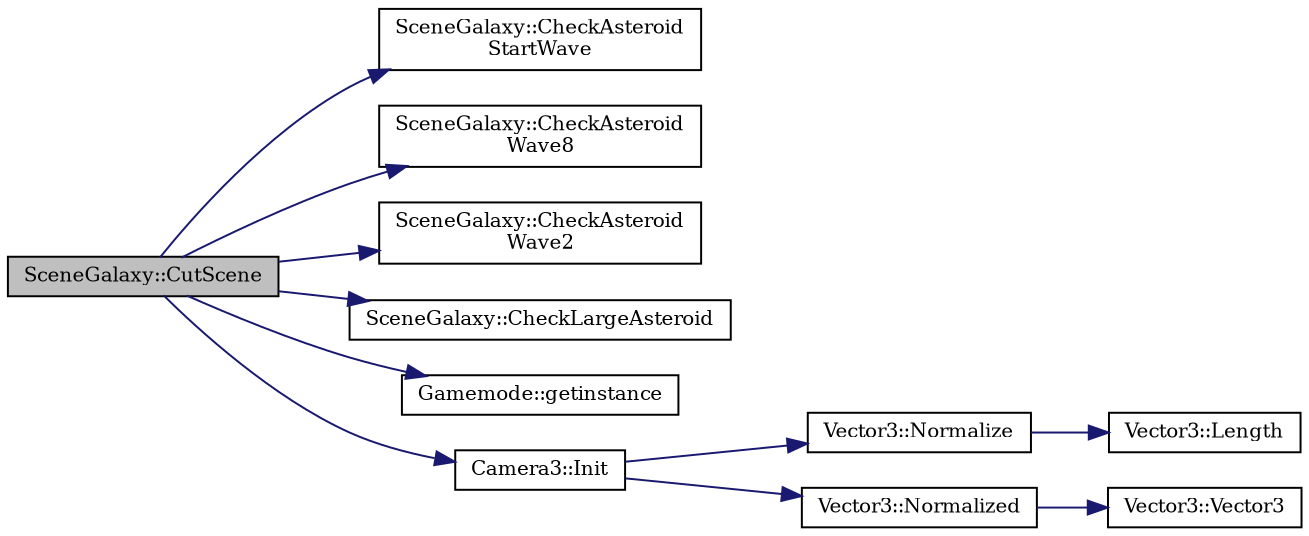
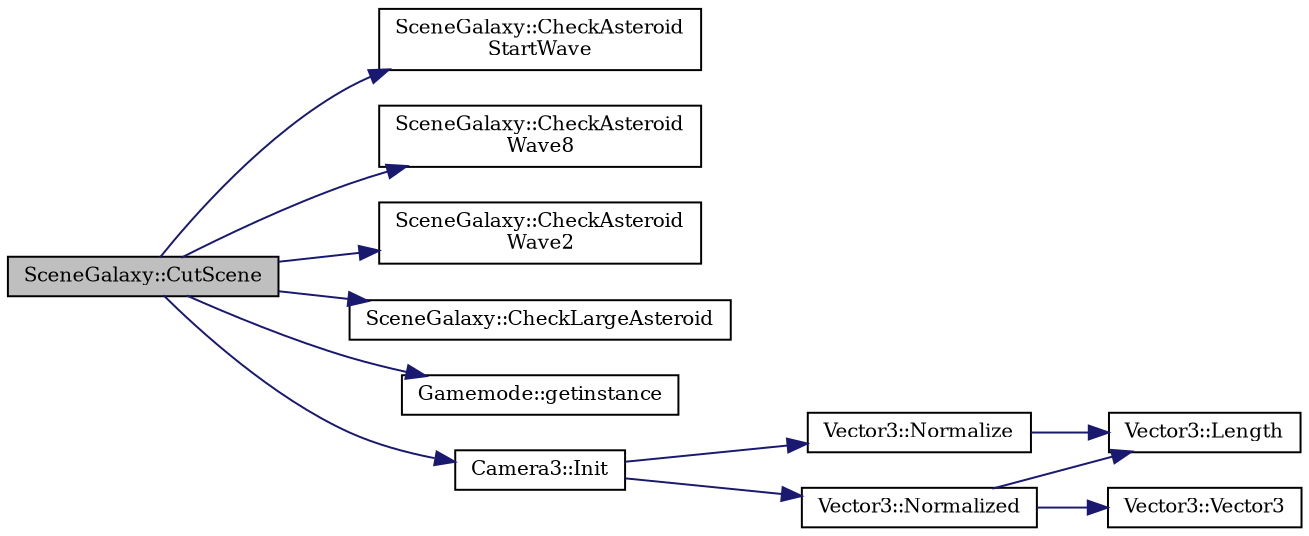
edge "Vector3::Normalized" -> "Vector3::Length": added
